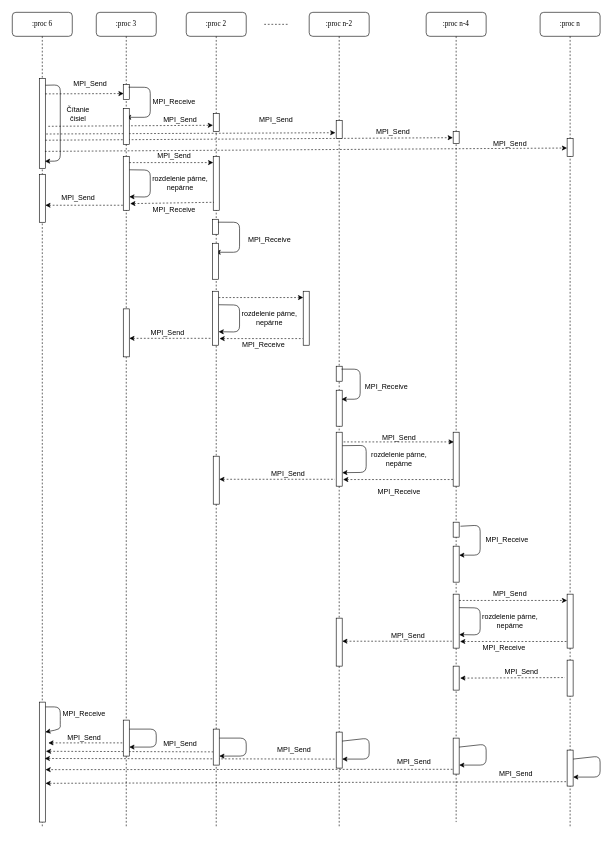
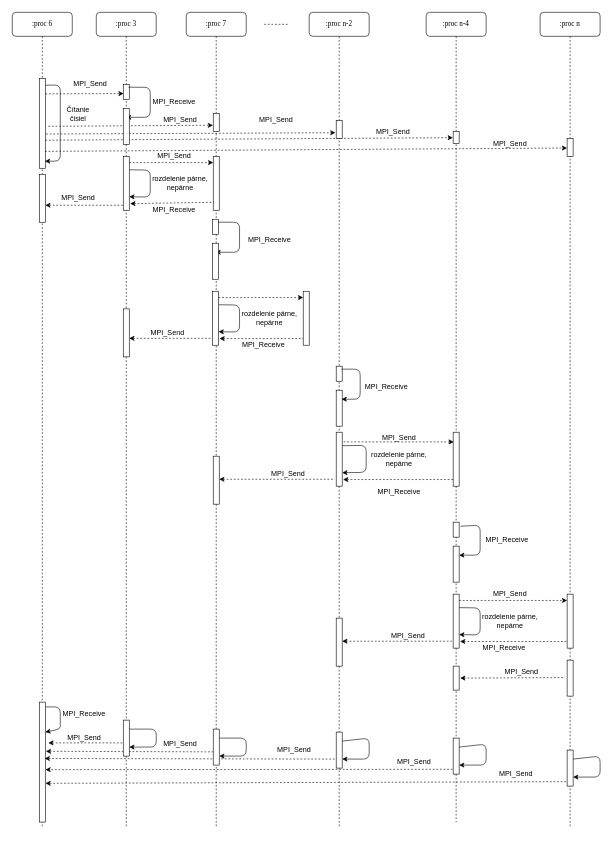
node ":proc 2": label ":proc 2" -> ":proc 7"
